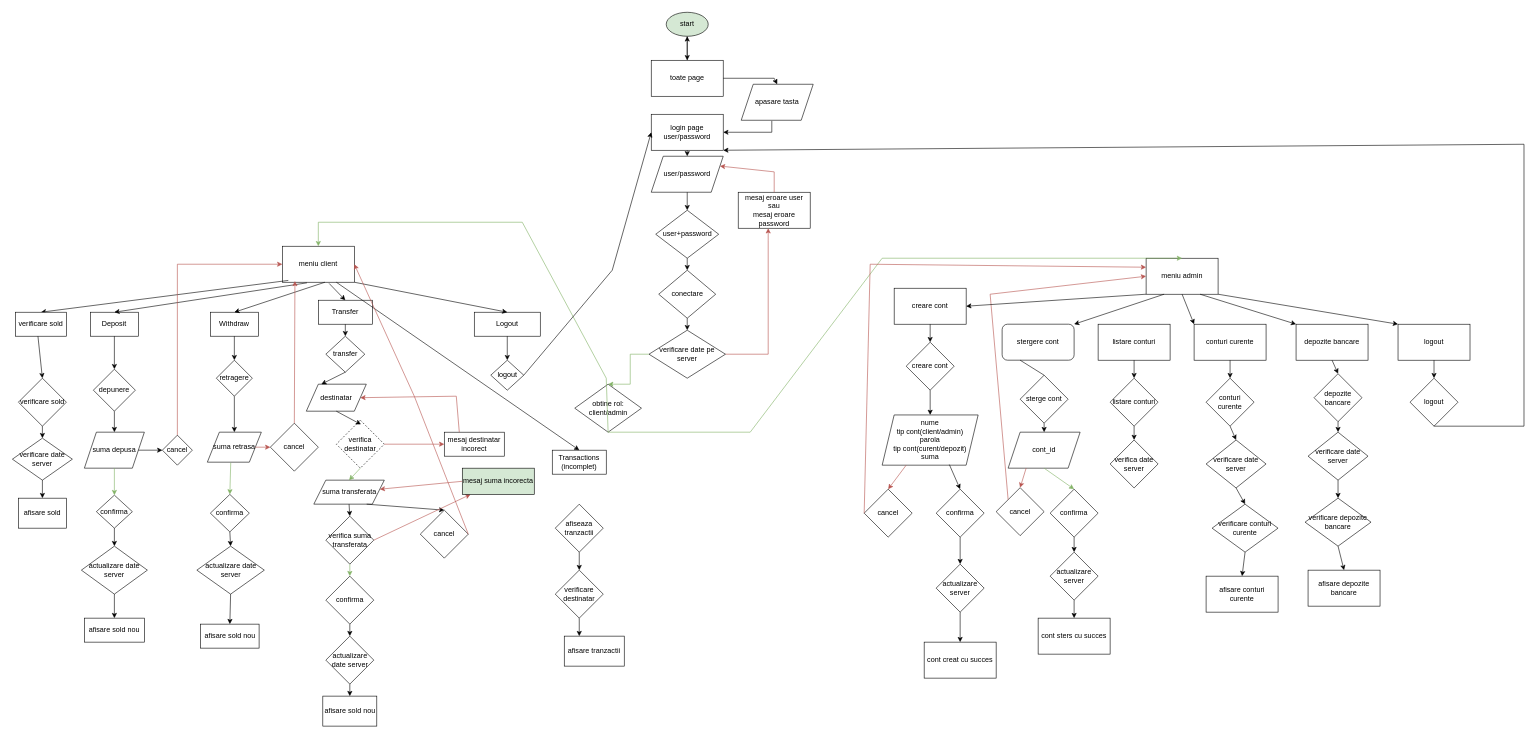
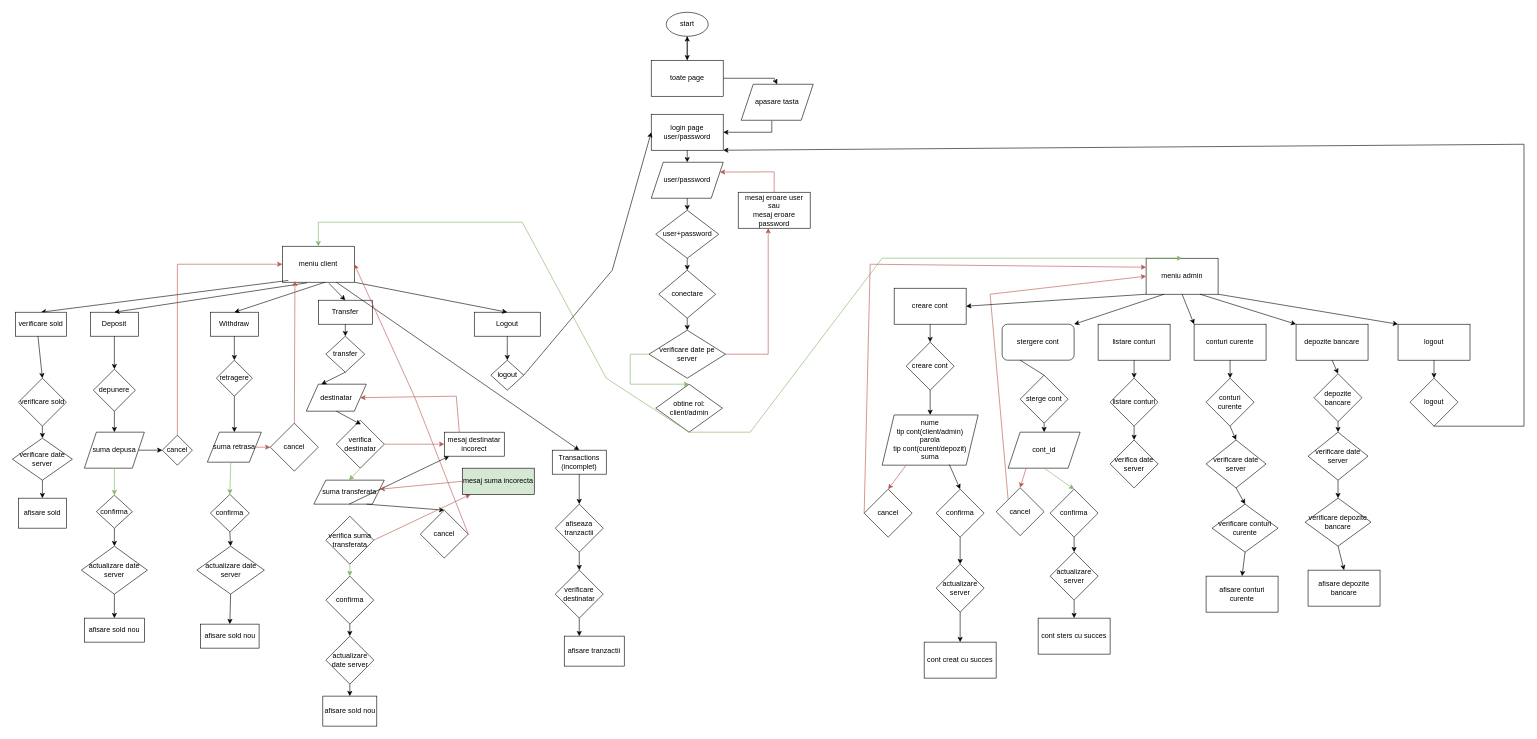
node "start": fillcolor #d5e8d4 -> #ffffff
node "user/password": moved (687, 174) -> (687, 180)
node "obtine rol: client/admin": moved (608, 408) -> (689, 408)
node "verifica destinatar": style dashed -> solid
edge "Transactions (incomplet)" -> "afiseaza tranzactii": added
edge "suma transferata" -> "verifica suma transferata": now "suma transferata" -> "mesaj destinatar incorect"
